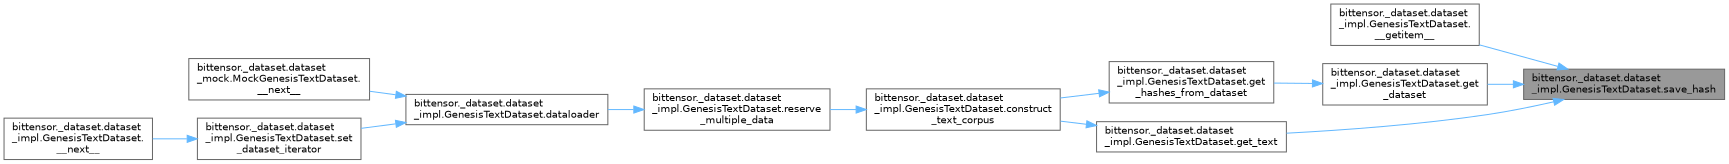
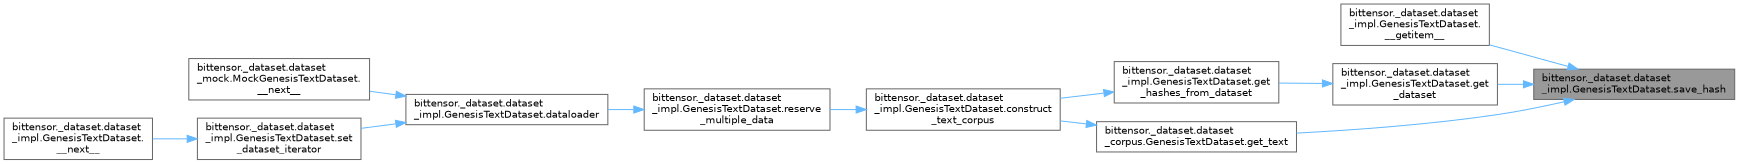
node "bittensor._dataset.dataset _impl.GenesisTextDataset.get_text": label "bittensor._dataset.dataset _impl.GenesisTextDataset.get_text" -> "bittensor._dataset.dataset _corpus.GenesisTextDataset.get_text"
